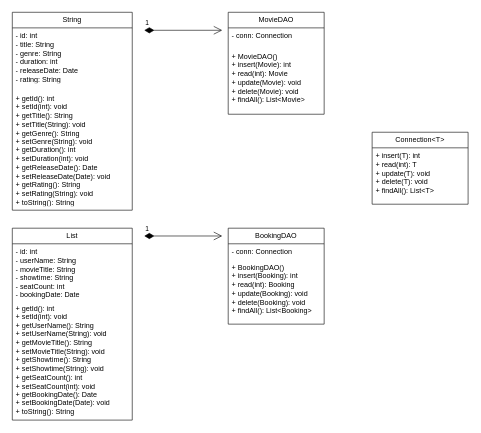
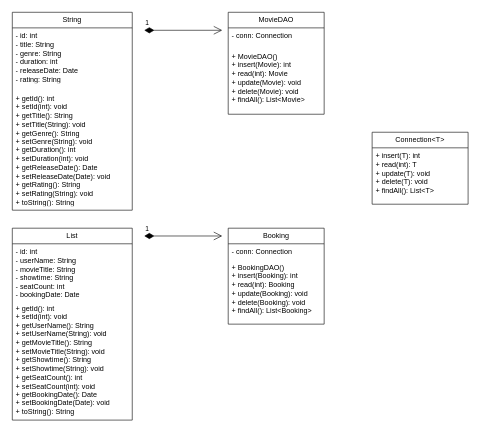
node "BookingDAO": label "BookingDAO" -> "Booking"
